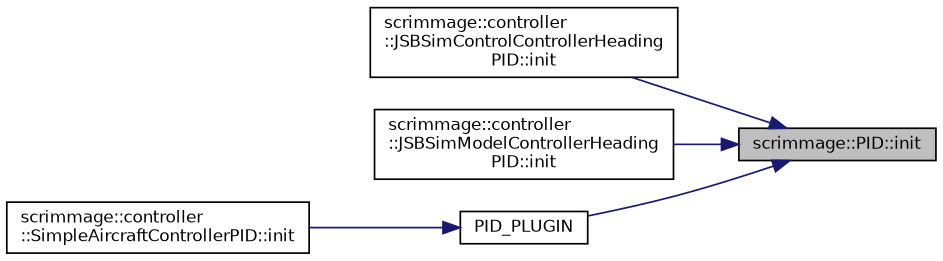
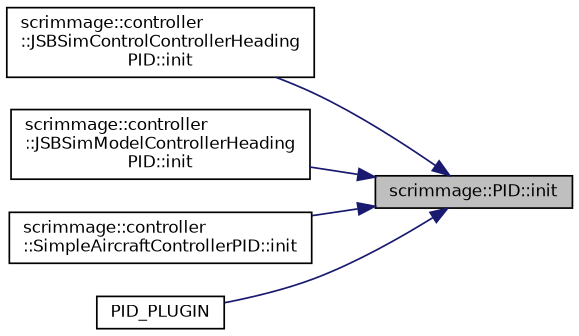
edge "scrimmage::controller ::SimpleAircraftControllerPID::init" -> "PID_PLUGIN": now "scrimmage::controller ::SimpleAircraftControllerPID::init" -> "scrimmage::PID::init"
